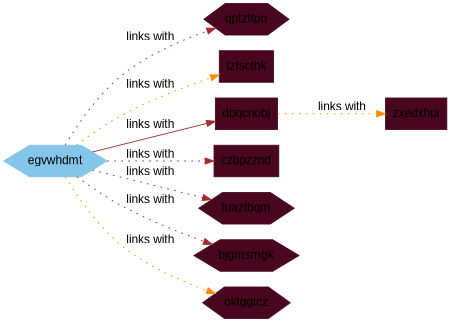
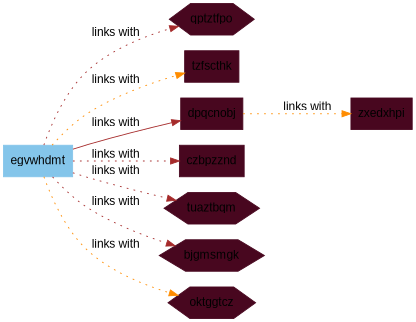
node "egvwhdmt": shape hexagon -> box
